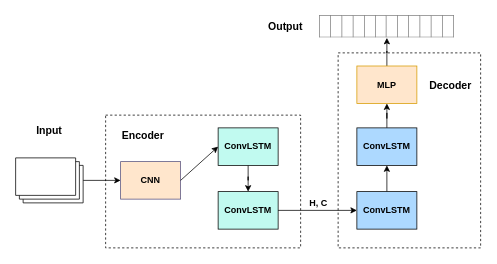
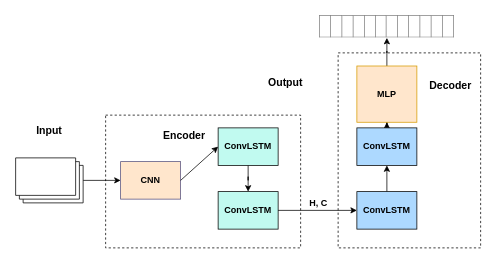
node "Output": moved (285, 27) -> (285, 83)
node "MLP": size 60x38 -> 60x56
node "Encoder": moved (143, 135) -> (184, 135)
